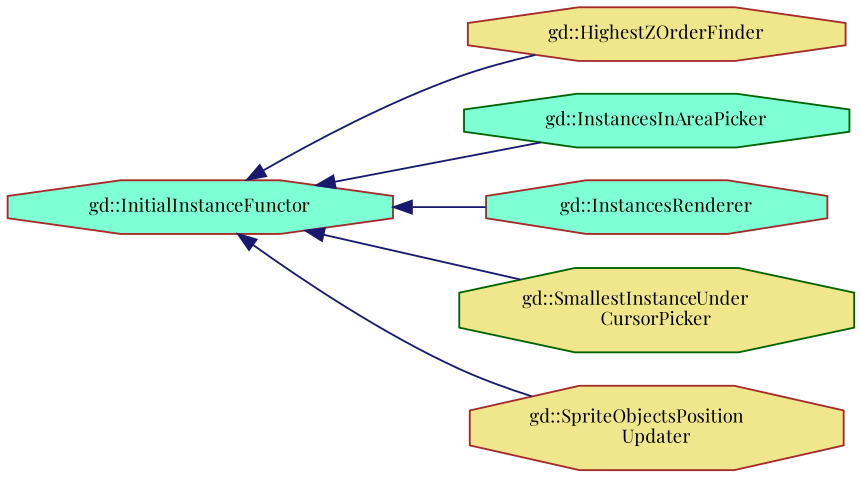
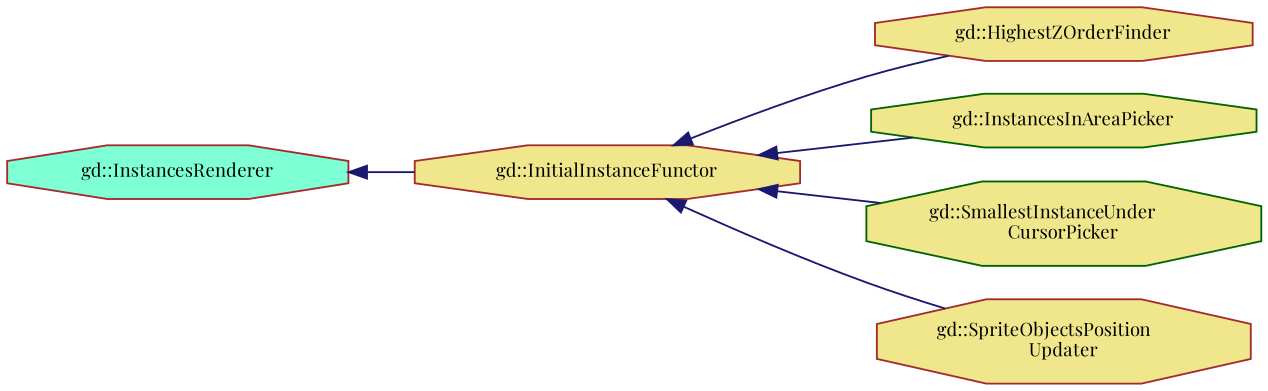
node "gd::InstancesInAreaPicker": fillcolor aquamarine -> khaki
node "gd::InitialInstanceFunctor": fillcolor aquamarine -> khaki
edge "gd::InstancesRenderer" -> "gd::InitialInstanceFunctor": reversed
